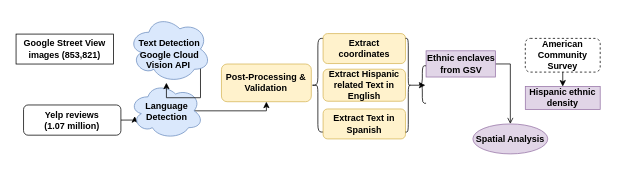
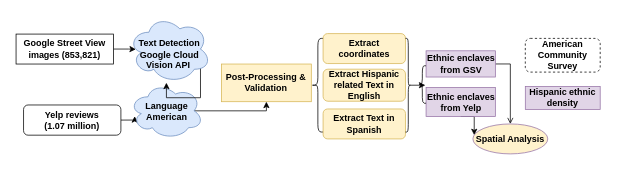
edge "Google Street View images (853,821)" -> "Text Detection Google Cloud Vision API": added
edge "American Community Survey" -> "Hispanic ethnic density": removed
node "Post-Processing & Validation": shape rounded rectangle -> rectangle
node "Ethnic enclaves from Yelp": added
node "Language Detection": label "Language Detection" -> "Language American"
edge "Ethnic enclaves from Yelp" -> "Spatial Analysis": added
node "Spatial Analysis": fillcolor #e1d5e7 -> #fff2cc
